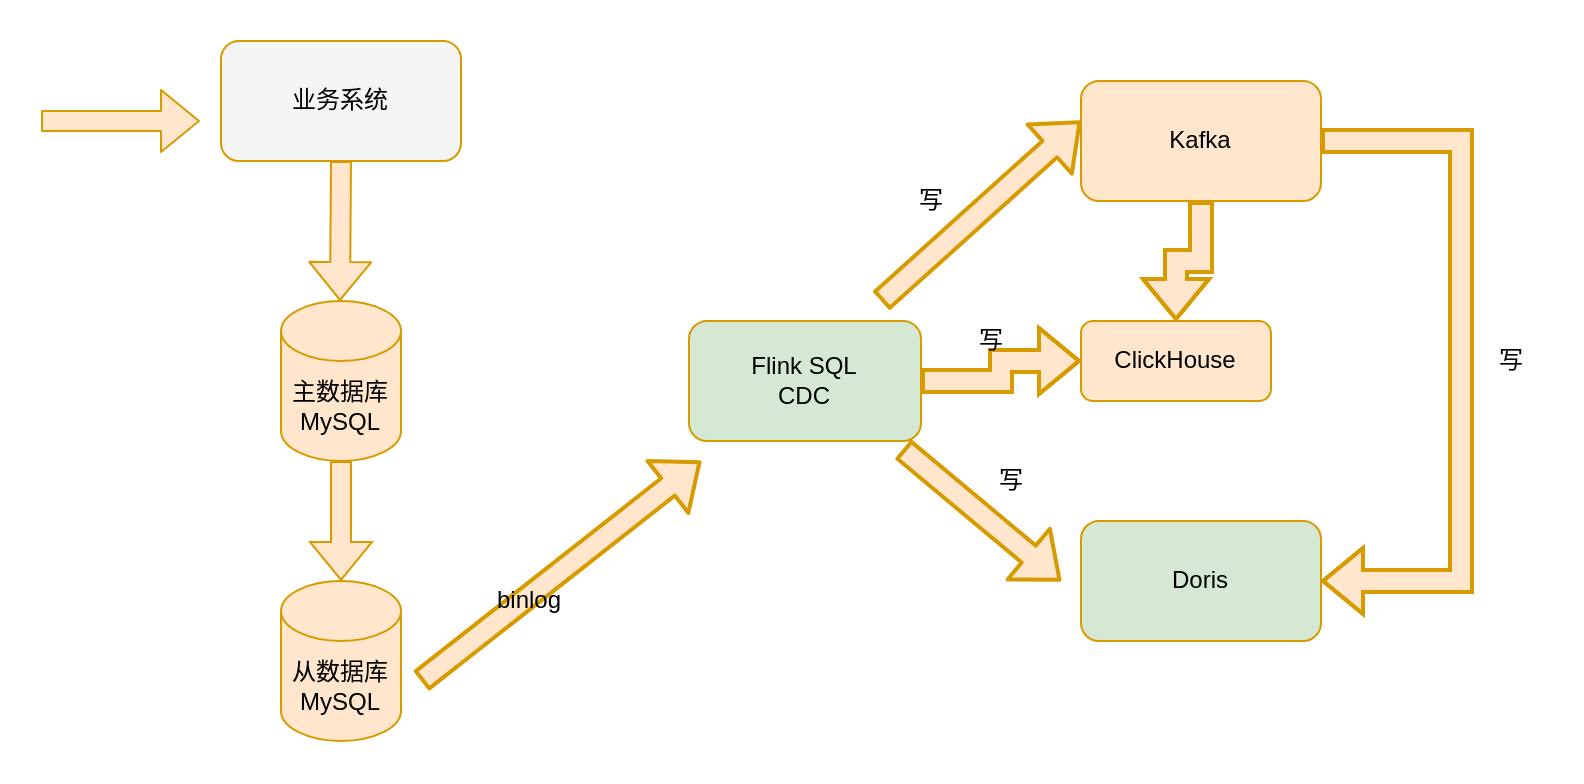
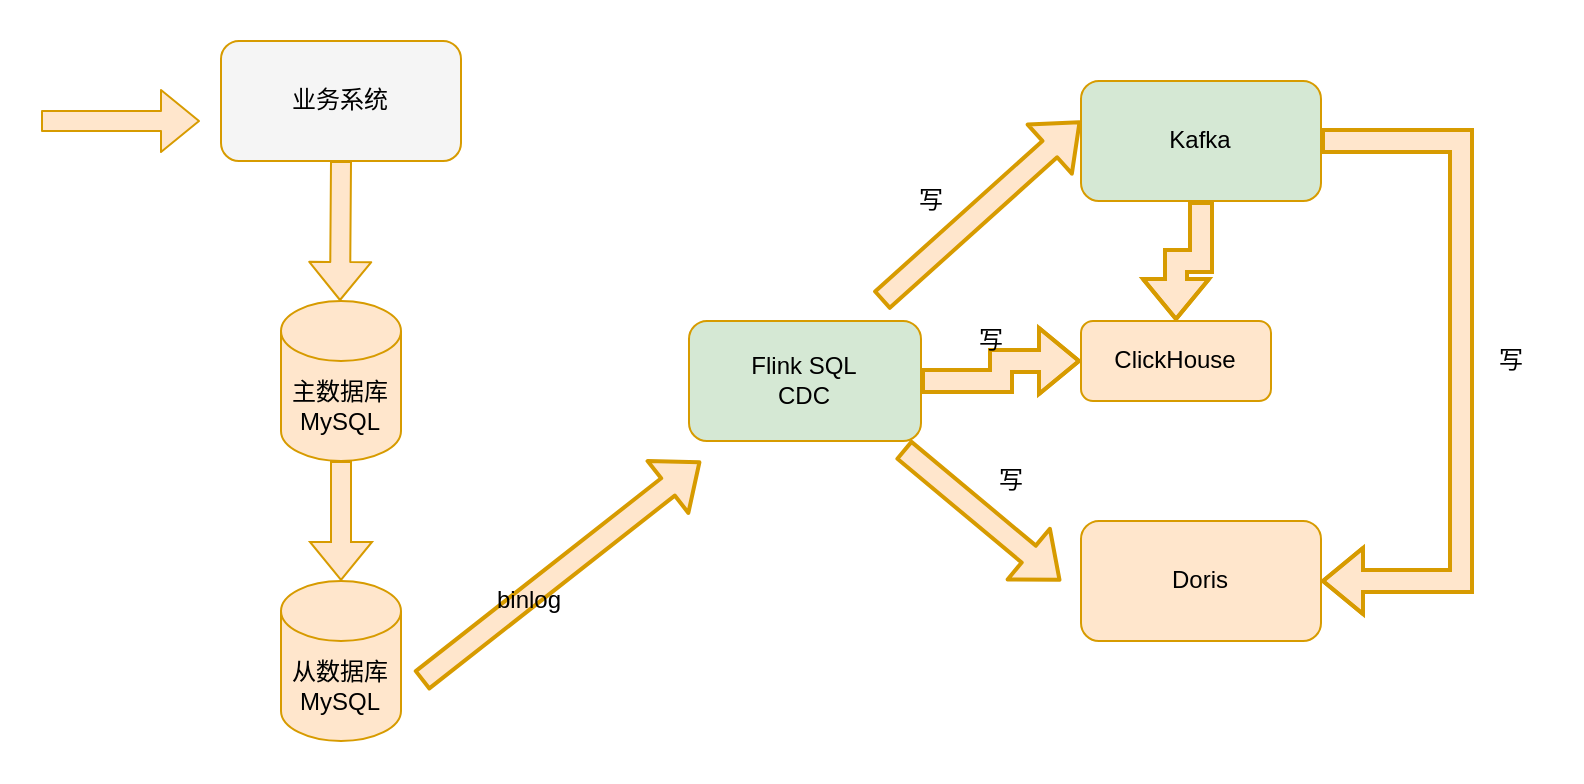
node "Kafka": fillcolor #ffe6cc -> #d5e8d4
node "Doris": fillcolor #d5e8d4 -> #ffe6cc
